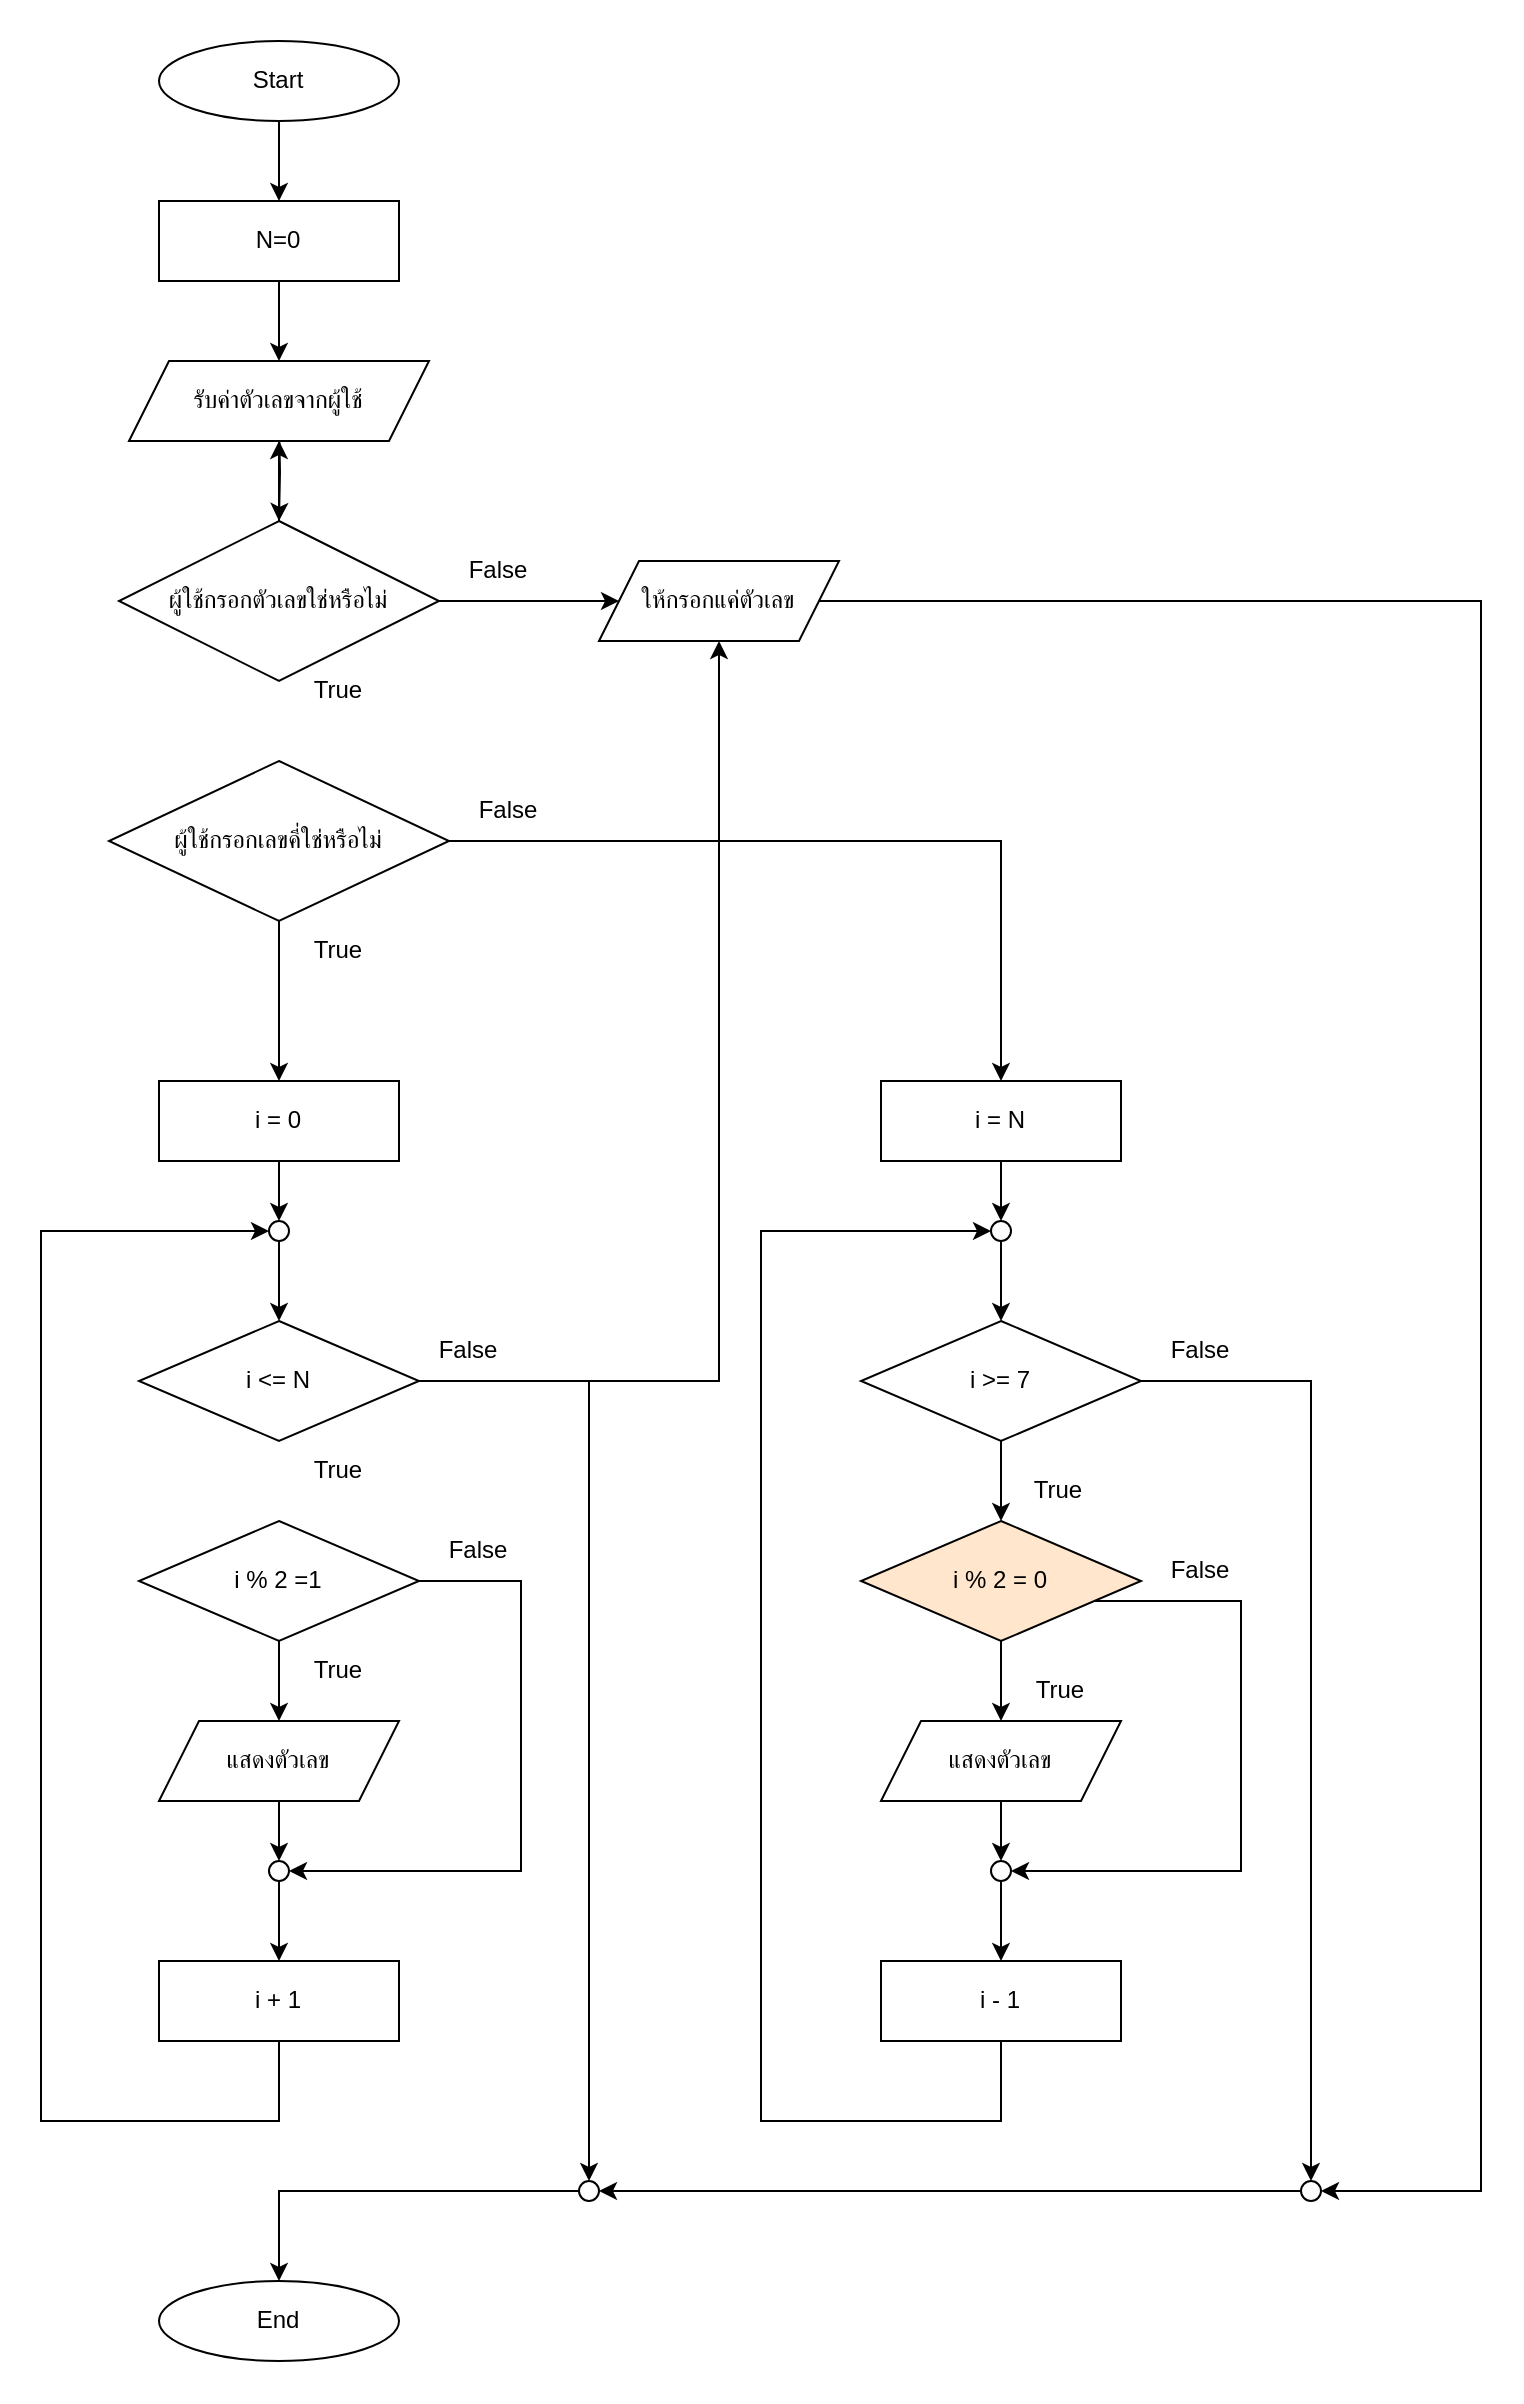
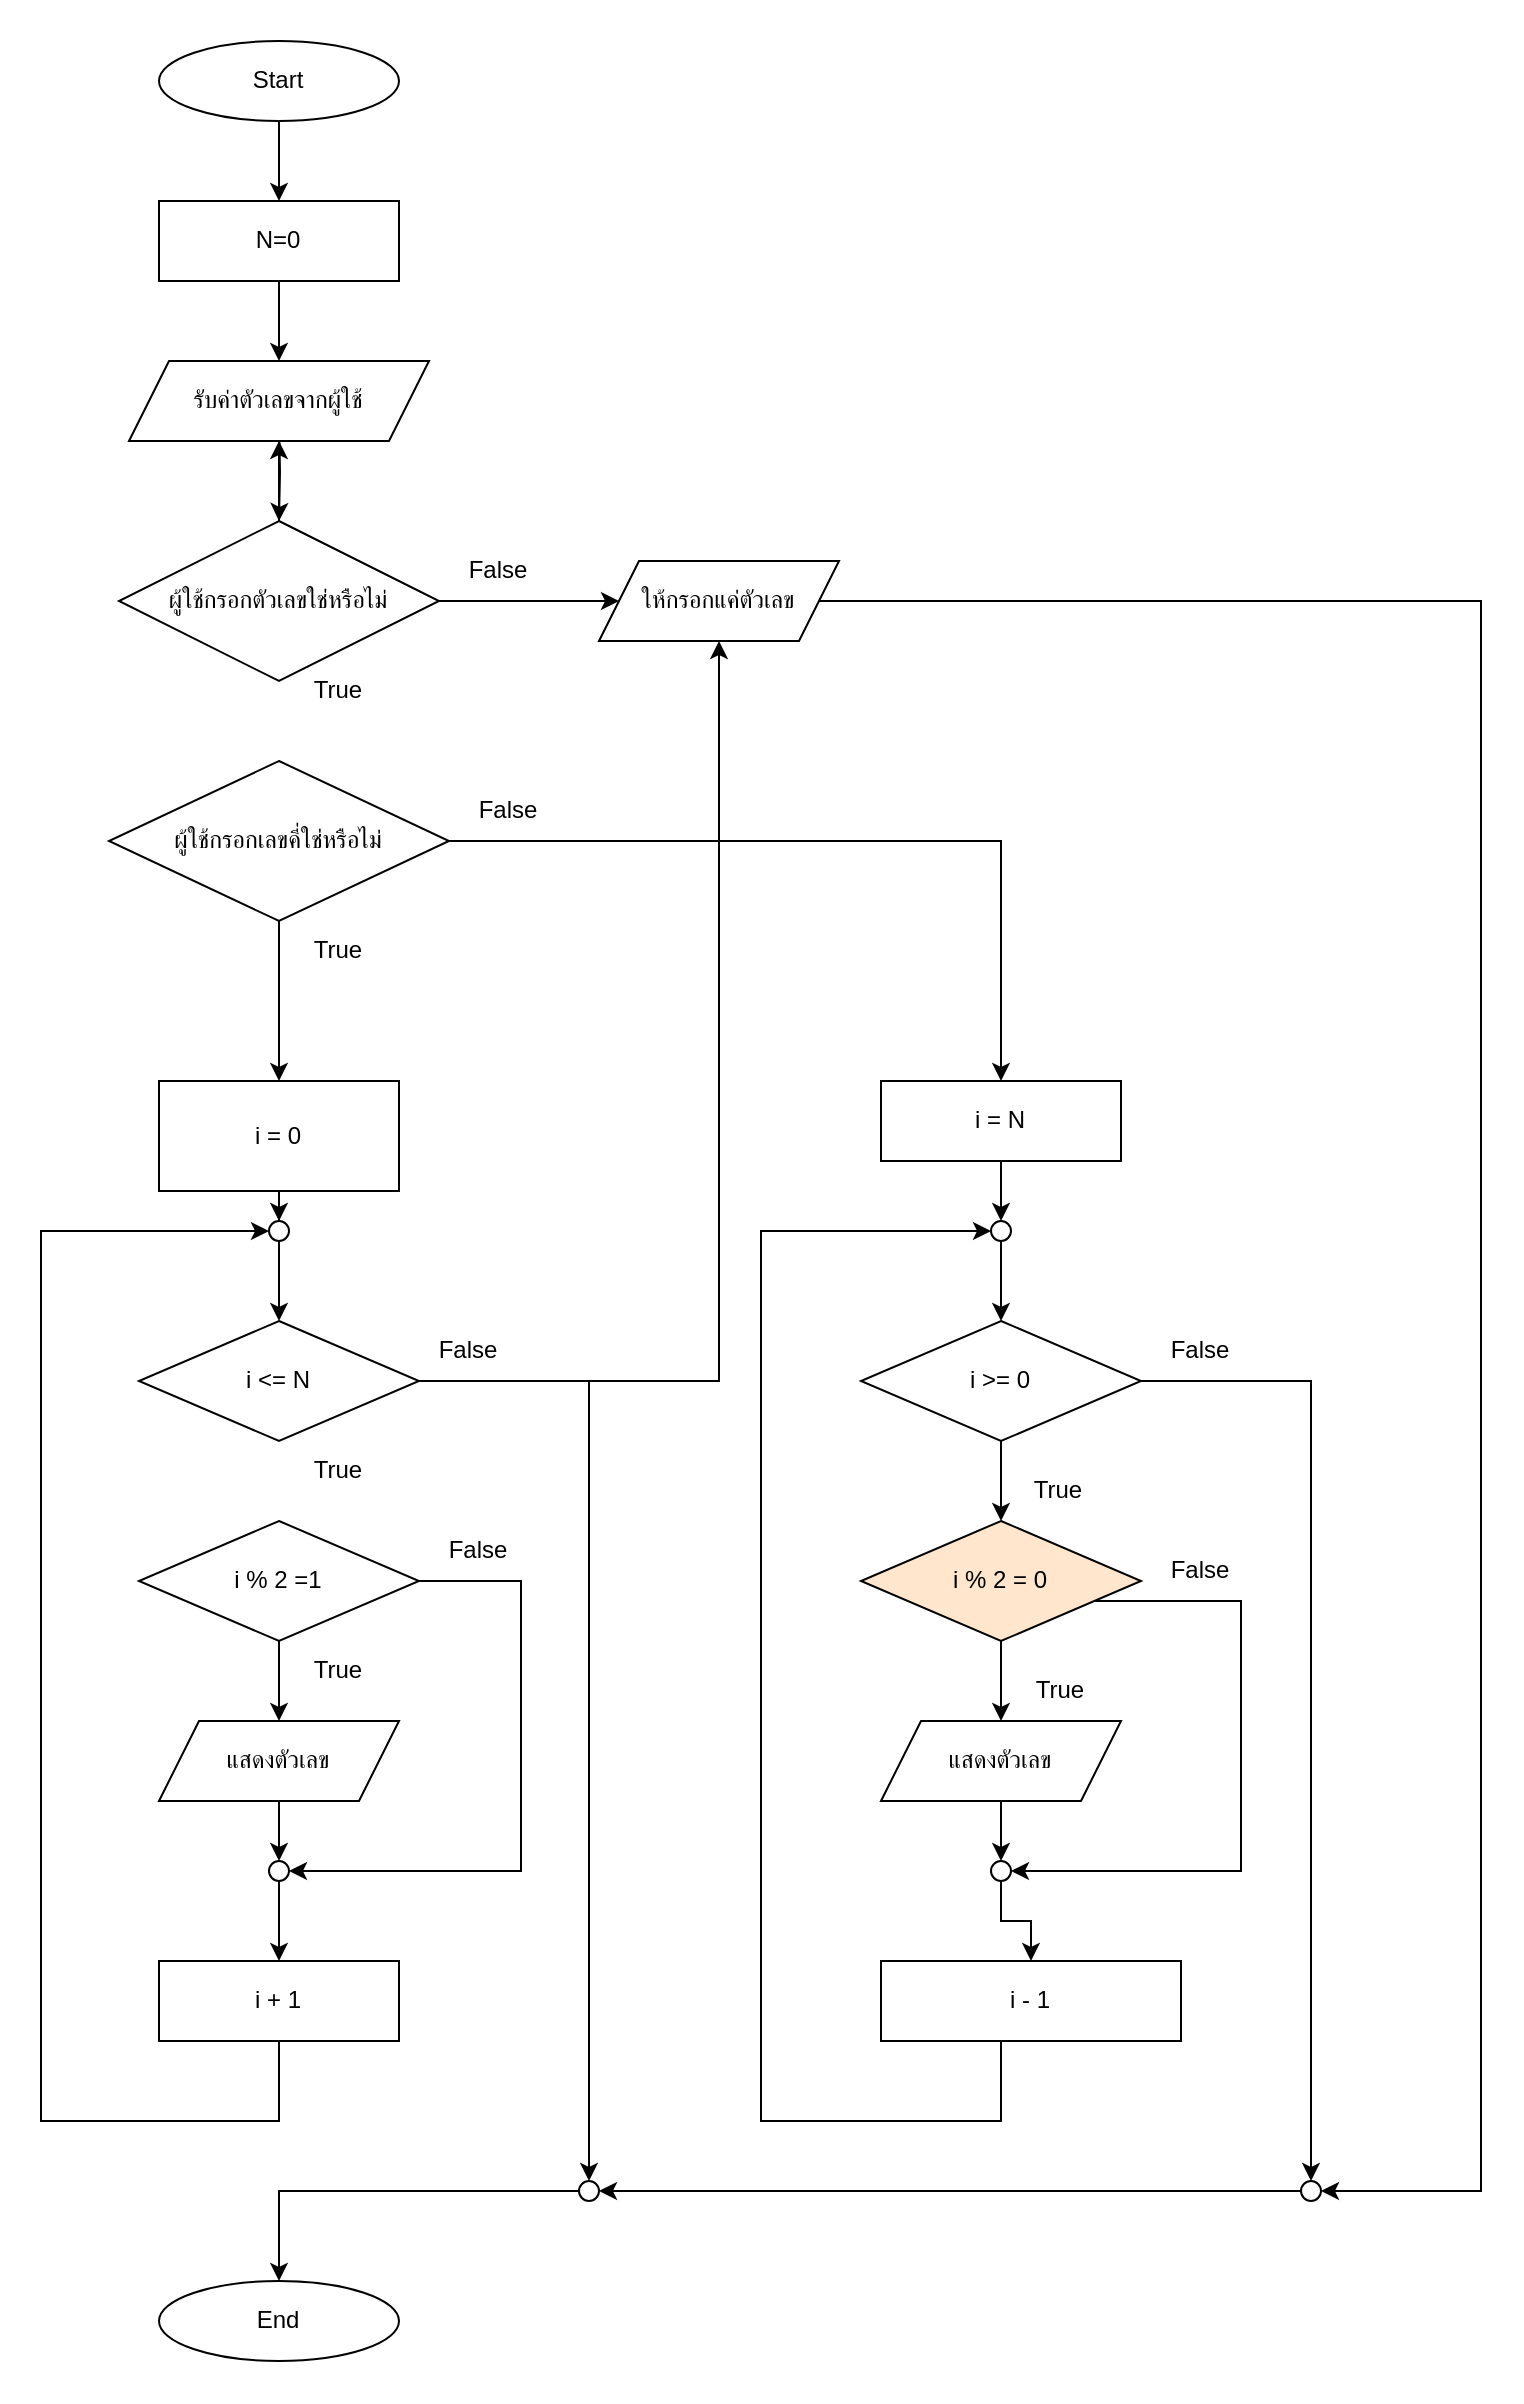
node "i = 0": size 240x80 -> 240x110
node "i >= 7": label "i >= 7" -> "i >= 0"
node "i - 1": size 240x80 -> 300x80
